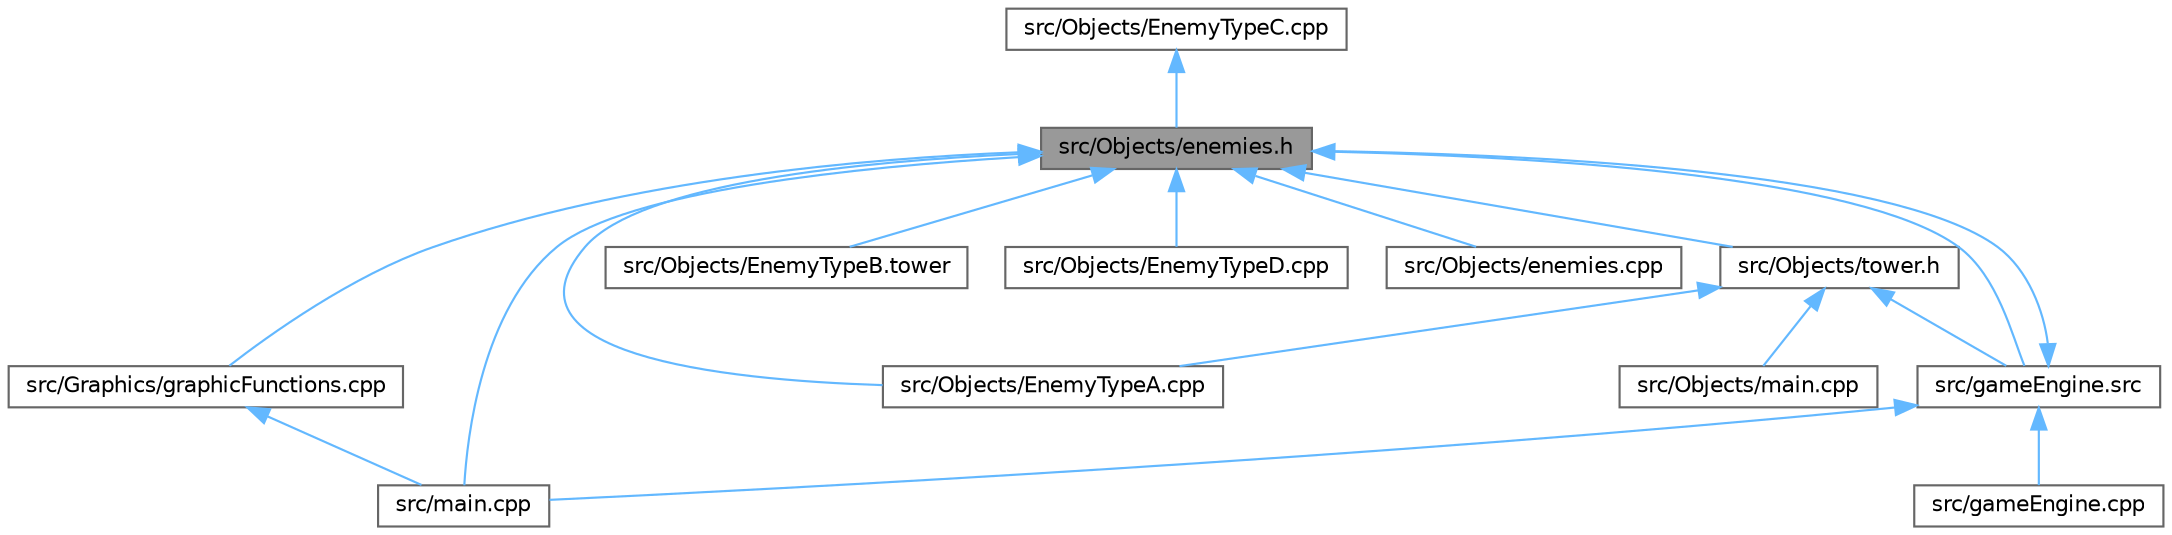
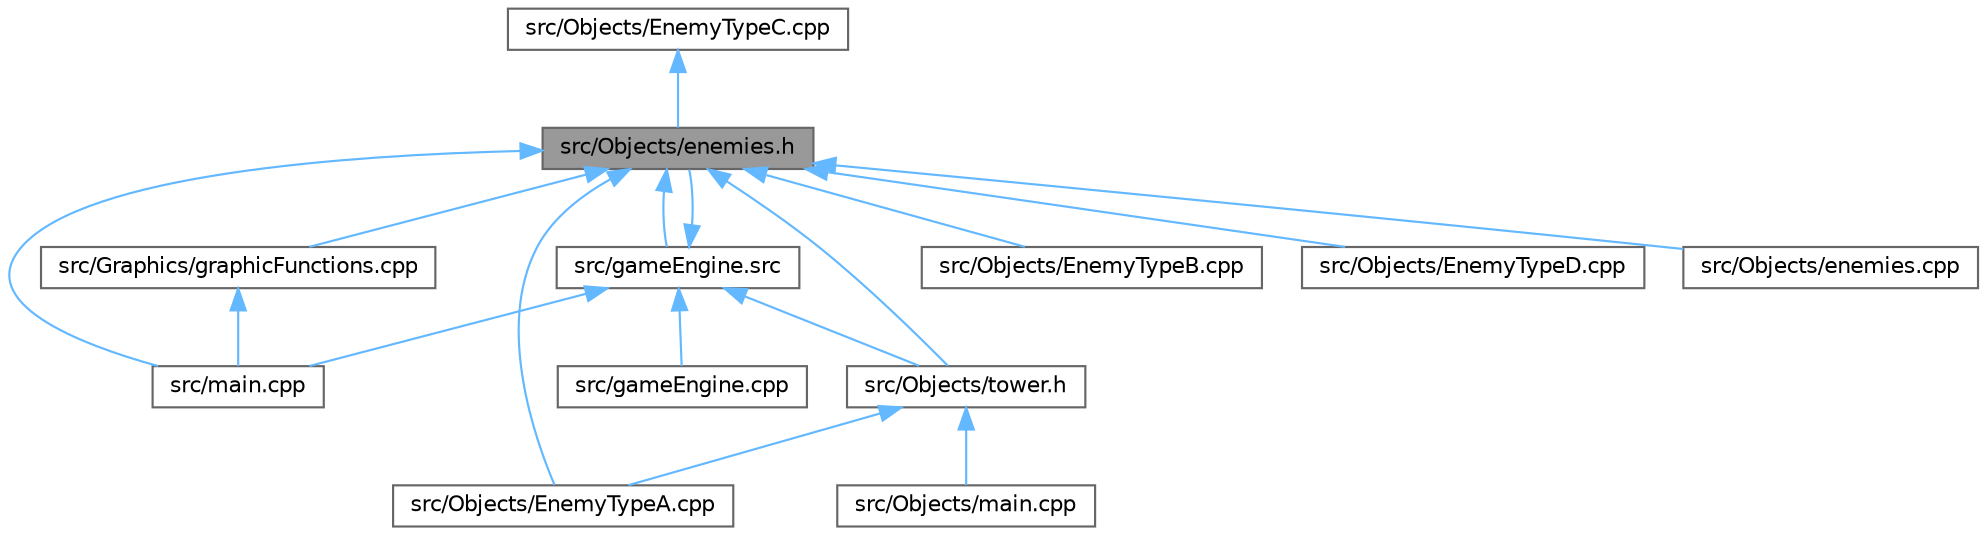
node "src/Objects/EnemyTypeB.tower": label "src/Objects/EnemyTypeB.tower" -> "src/Objects/EnemyTypeB.cpp"
edge "src/gameEngine.src" -> "src/Objects/tower.h": reversed
